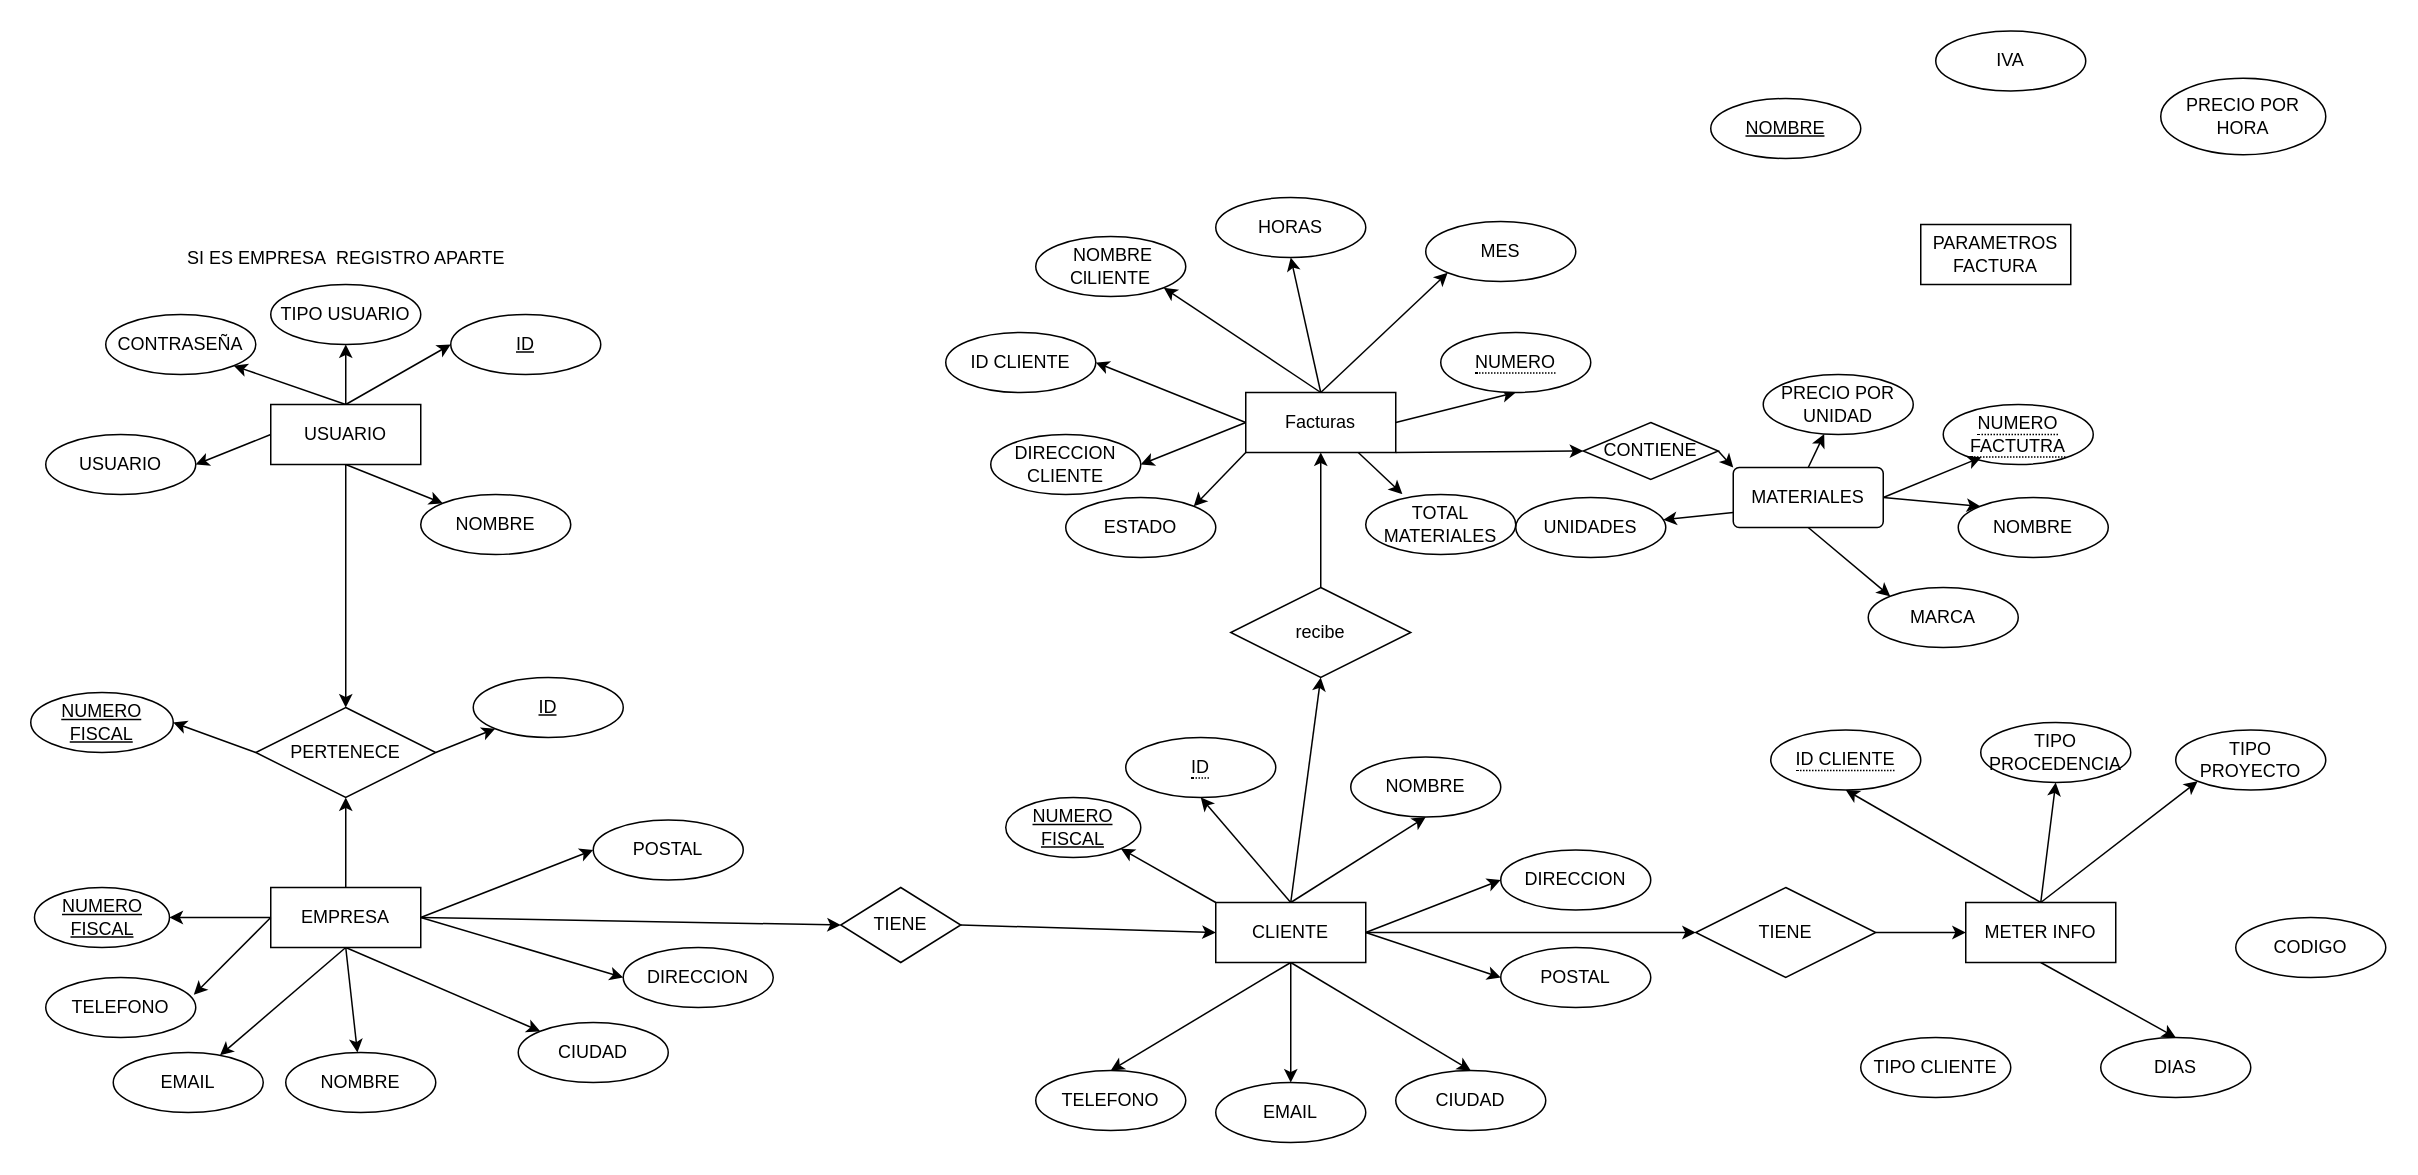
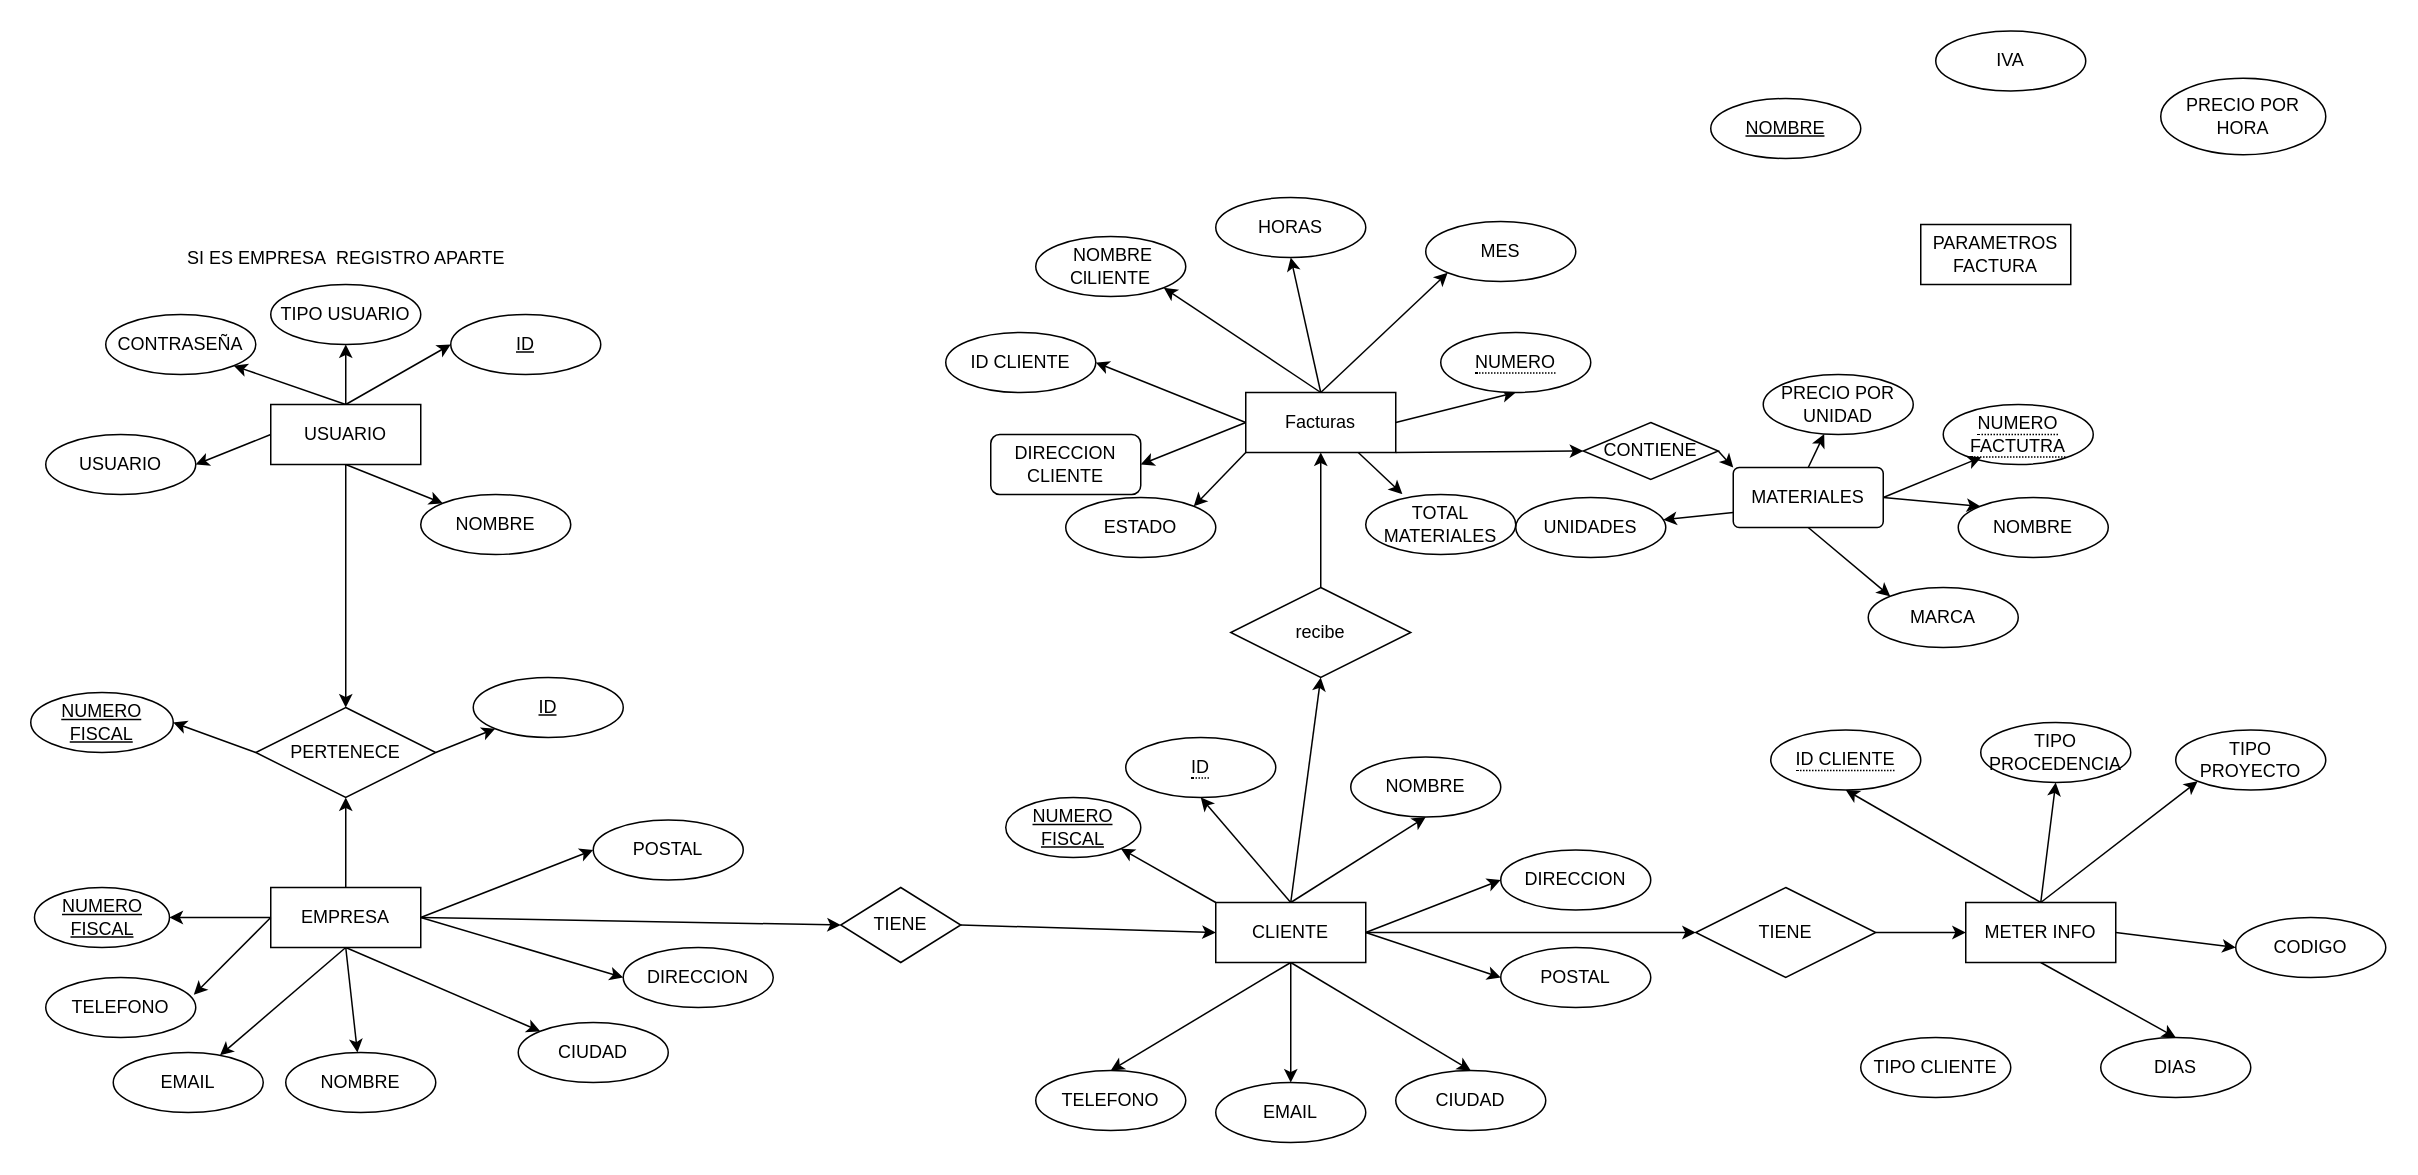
node "DIRECCION CLIENTE": shape ellipse -> rounded rectangle
edge "METER INFO" -> "CODIGO": added
